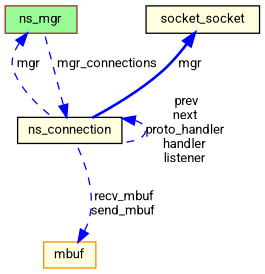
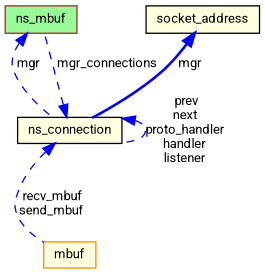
node "ns_mgr": label "ns_mgr" -> "ns_mbuf"
node "socket_socket": label "socket_socket" -> "socket_address"
edge "ns_connection" -> "mbuf": reversed
